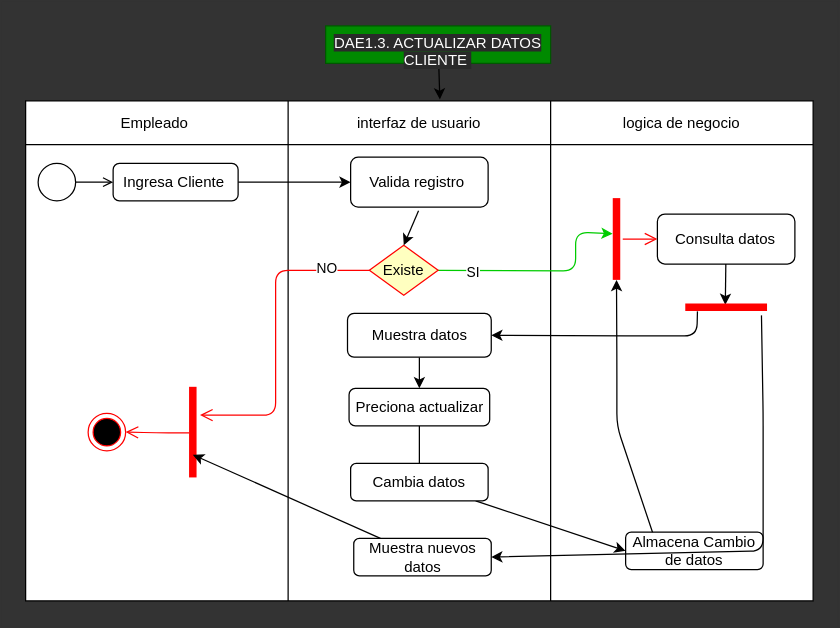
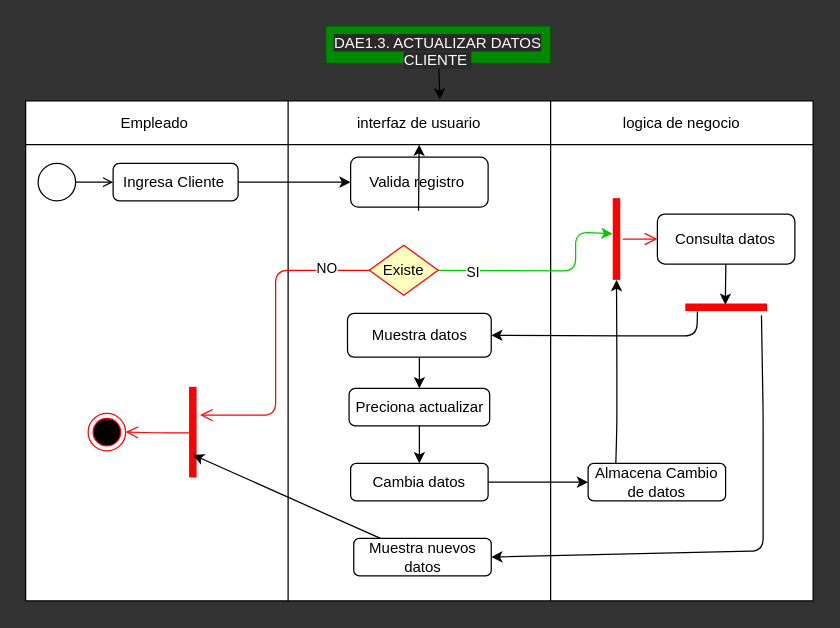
edge "Valida registro" -> "Existe": now "Valida registro" -> "interfaz de usuario"
edge "Preciona actualizar" -- "Cambia datos": arrowhead none -> classic
node "Almacena Cambio de datos": moved (694, 551) -> (657, 482)
